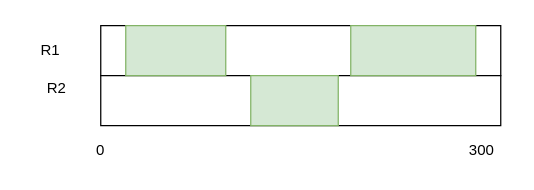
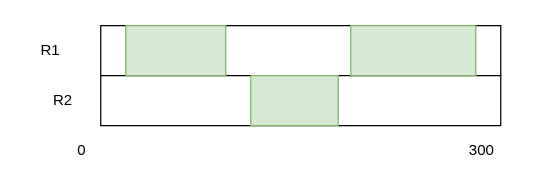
node "R2": moved (57, 88) -> (63, 101)
node "0": moved (101, 151) -> (82, 151)
